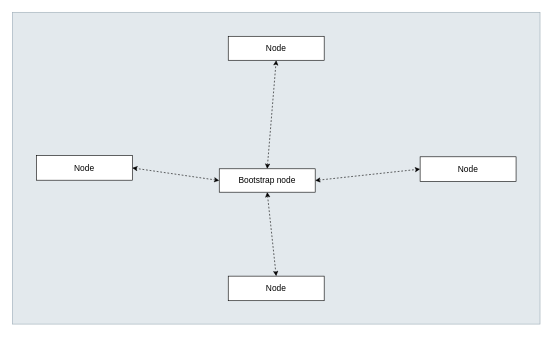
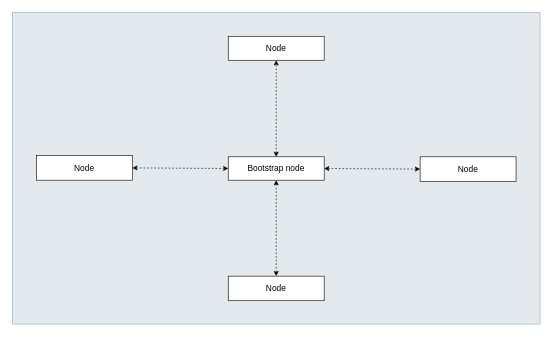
node "Bootstrap node": moved (267, 181) -> (276, 169)
